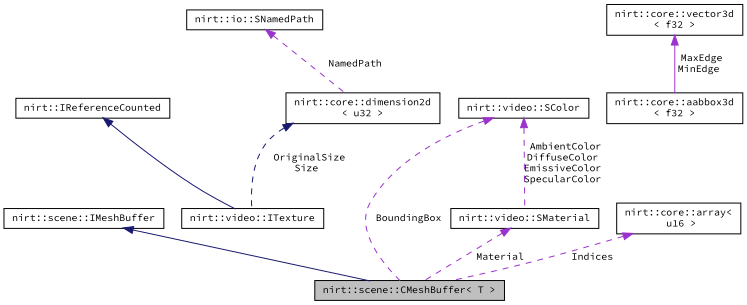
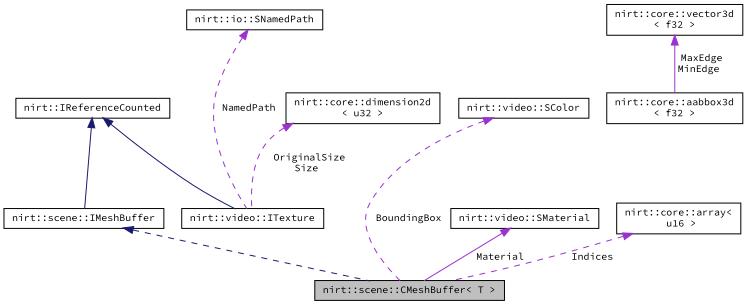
edge "nirt::core::dimension2d < u32 >" -> "nirt::io::SNamedPath": now "nirt::video::ITexture" -> "nirt::io::SNamedPath"
edge "nirt::video::ITexture" -> "nirt::core::dimension2d < u32 >": color midnightblue -> darkorchid3
edge "nirt::scene::IMeshBuffer" -> "nirt::IReferenceCounted": added
edge "nirt::video::SMaterial" -> "nirt::video::SColor": removed, label "AmbientColor DiffuseColor EmissiveColor SpecularColor"
edge "nirt::scene::CMeshBuffer< T >" -> "nirt::scene::IMeshBuffer": style solid -> dashed
edge "nirt::scene::CMeshBuffer< T >" -> "nirt::video::SMaterial": style dashed -> solid
